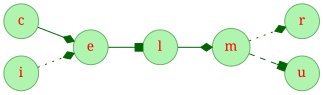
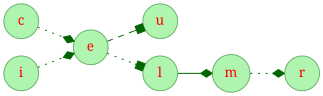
edge "c" -> "e": style solid -> dotted
edge "e" -> "l": style solid -> dotted
edge "m" -> "u": now "e" -> "u"
